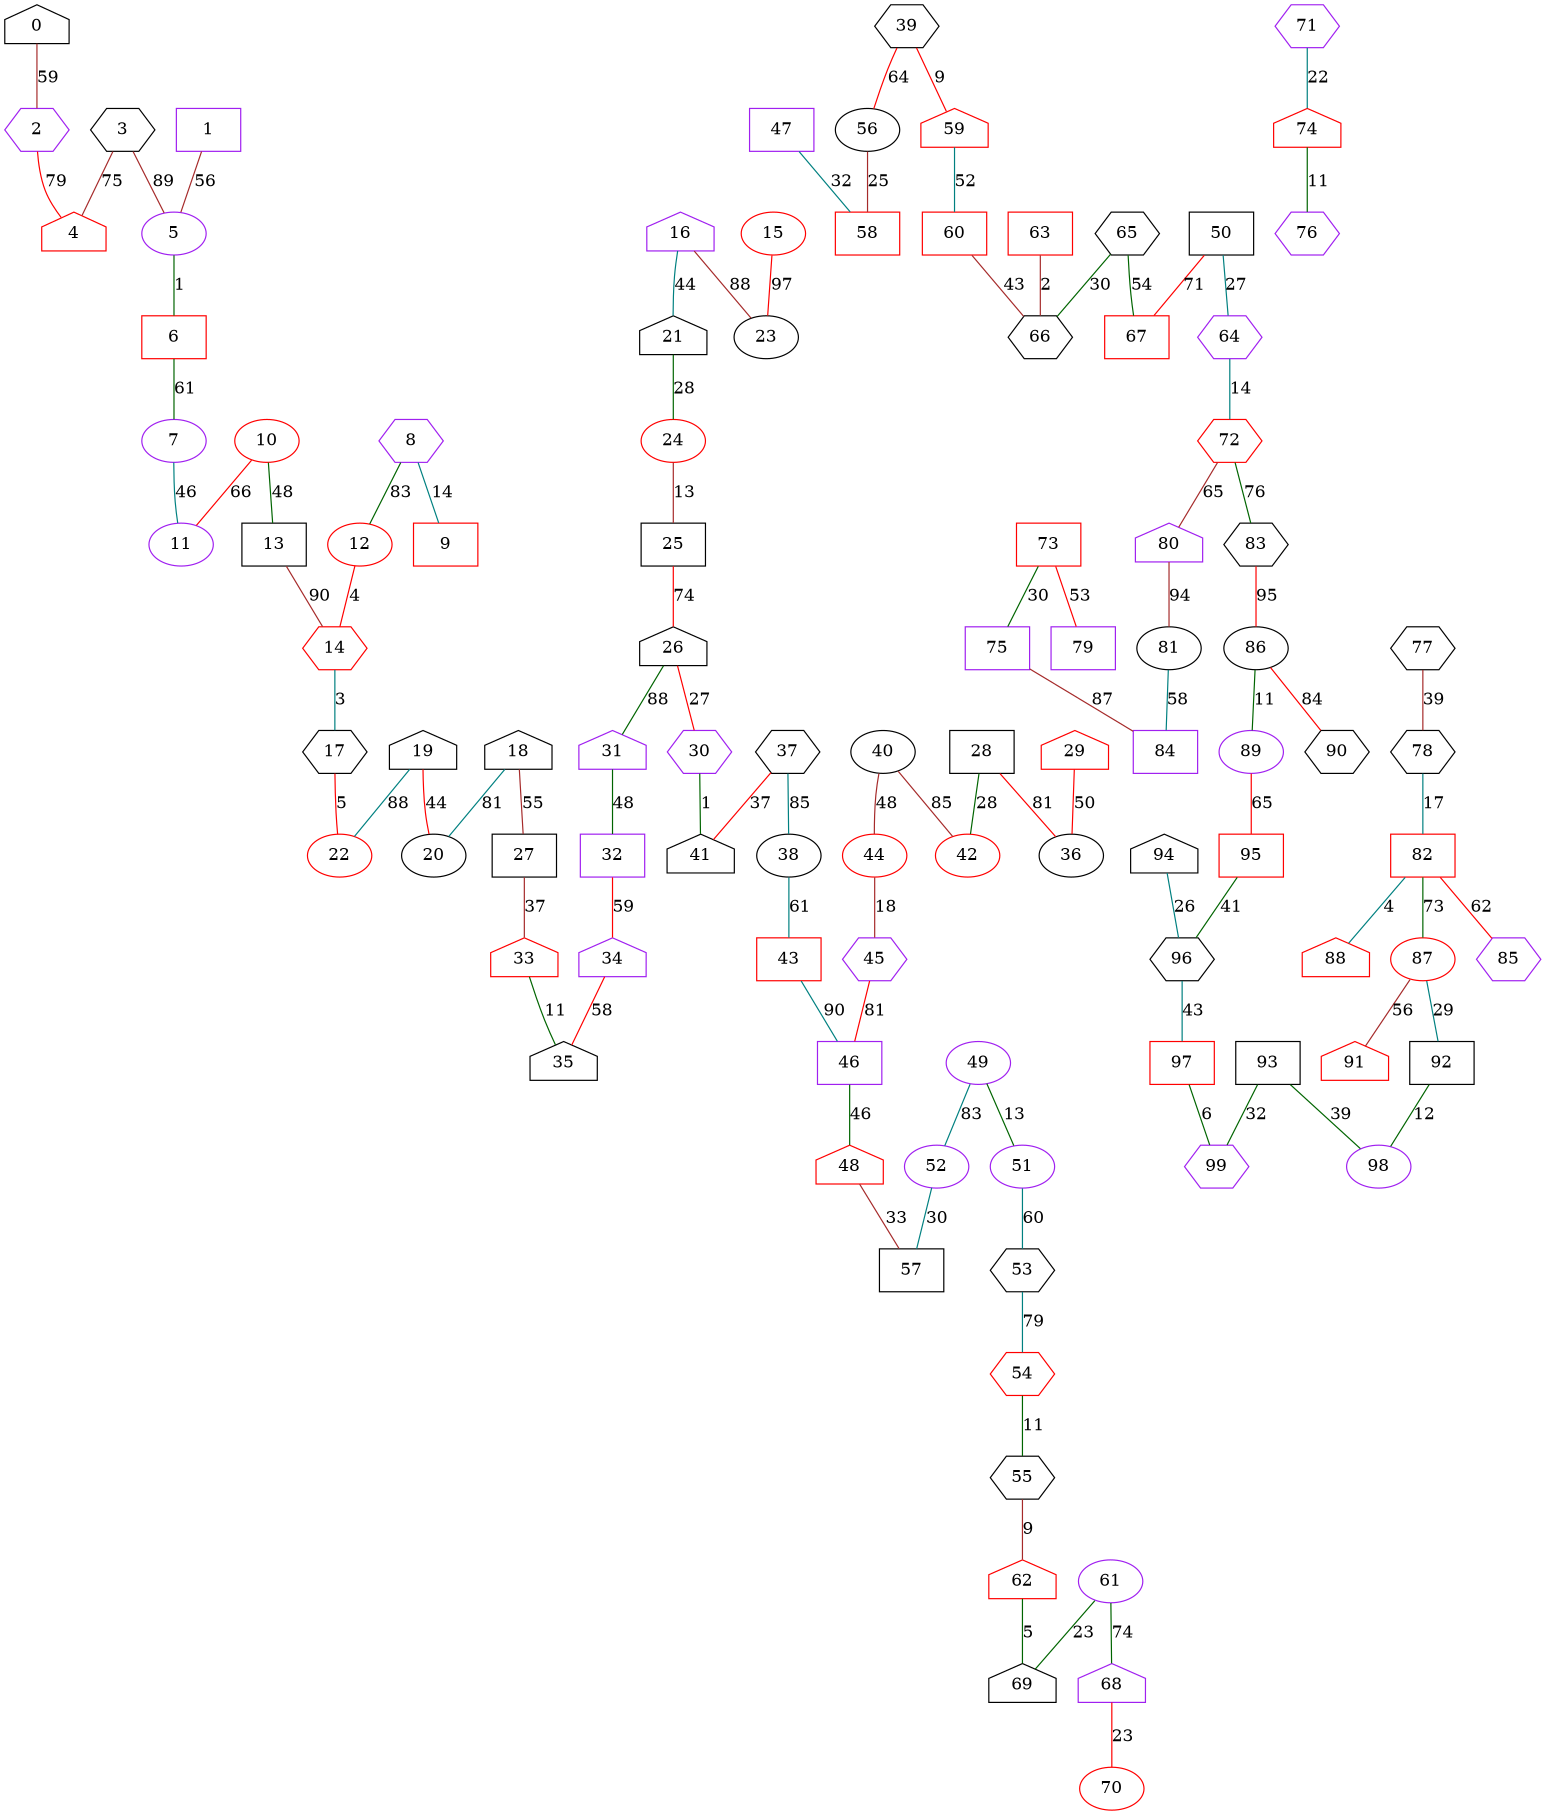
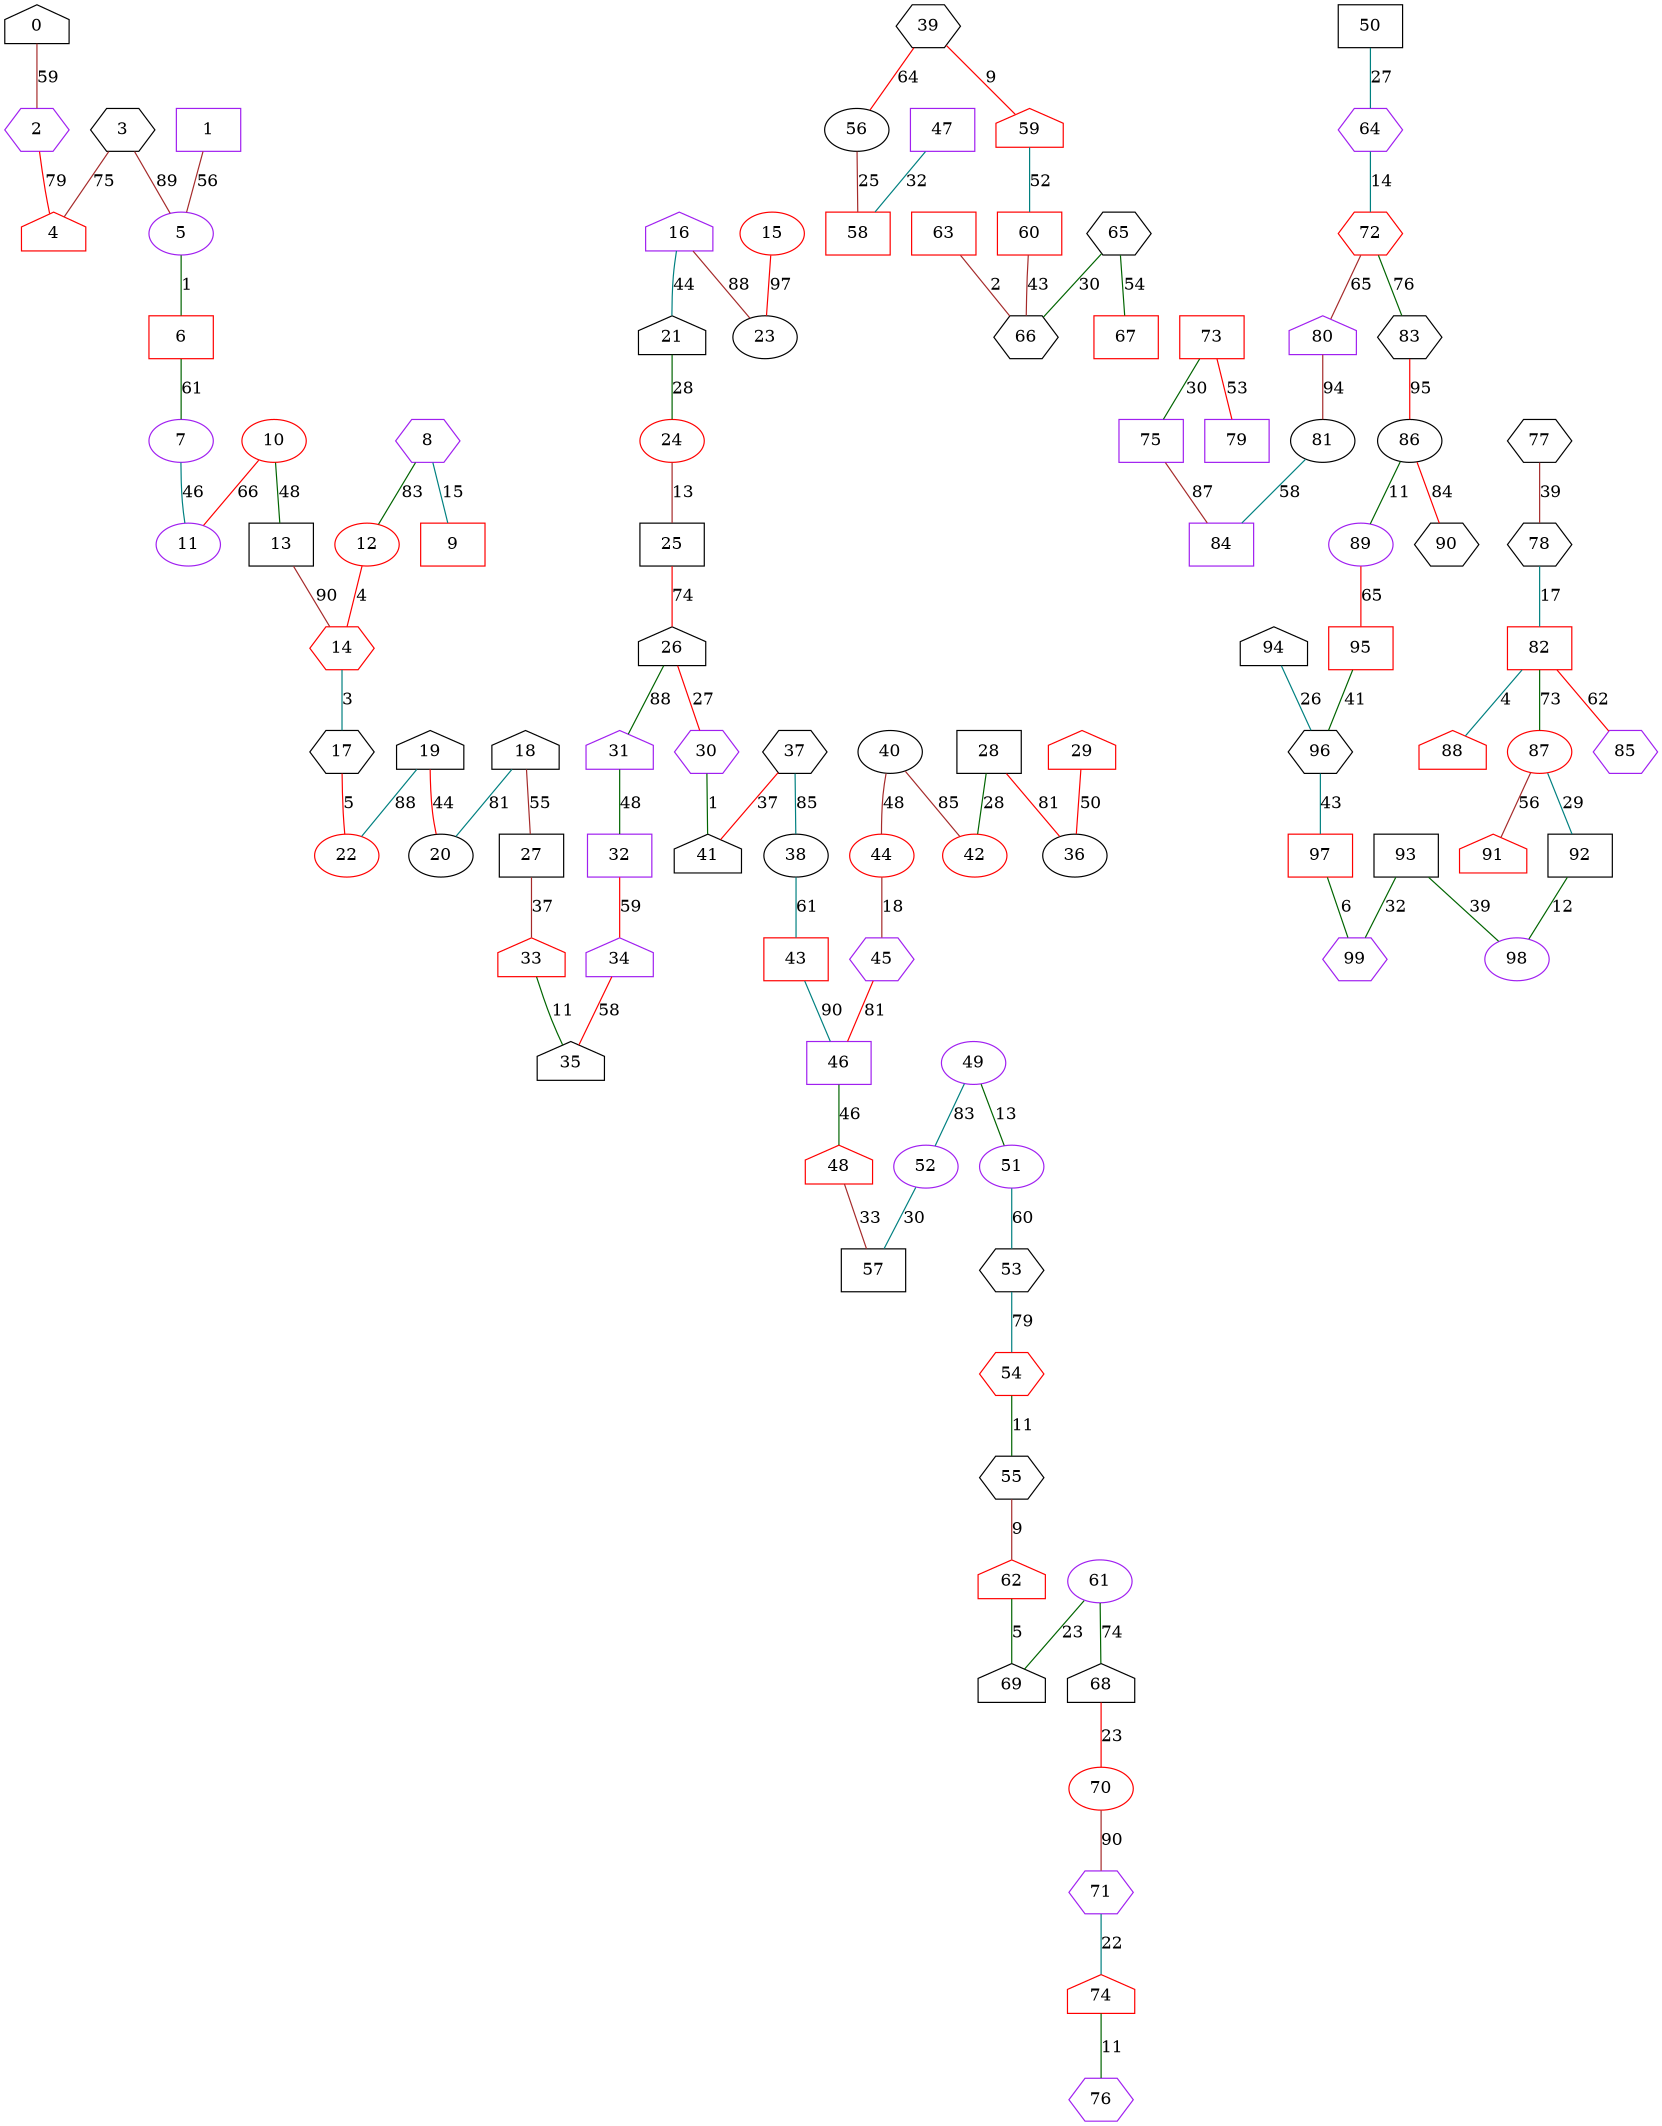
edge "50" -- "67": removed, label "71"
edge "8" -- "9": label "14" -> "15"
node "68": color purple -> black
edge "70" -- "71": added, label "90"
